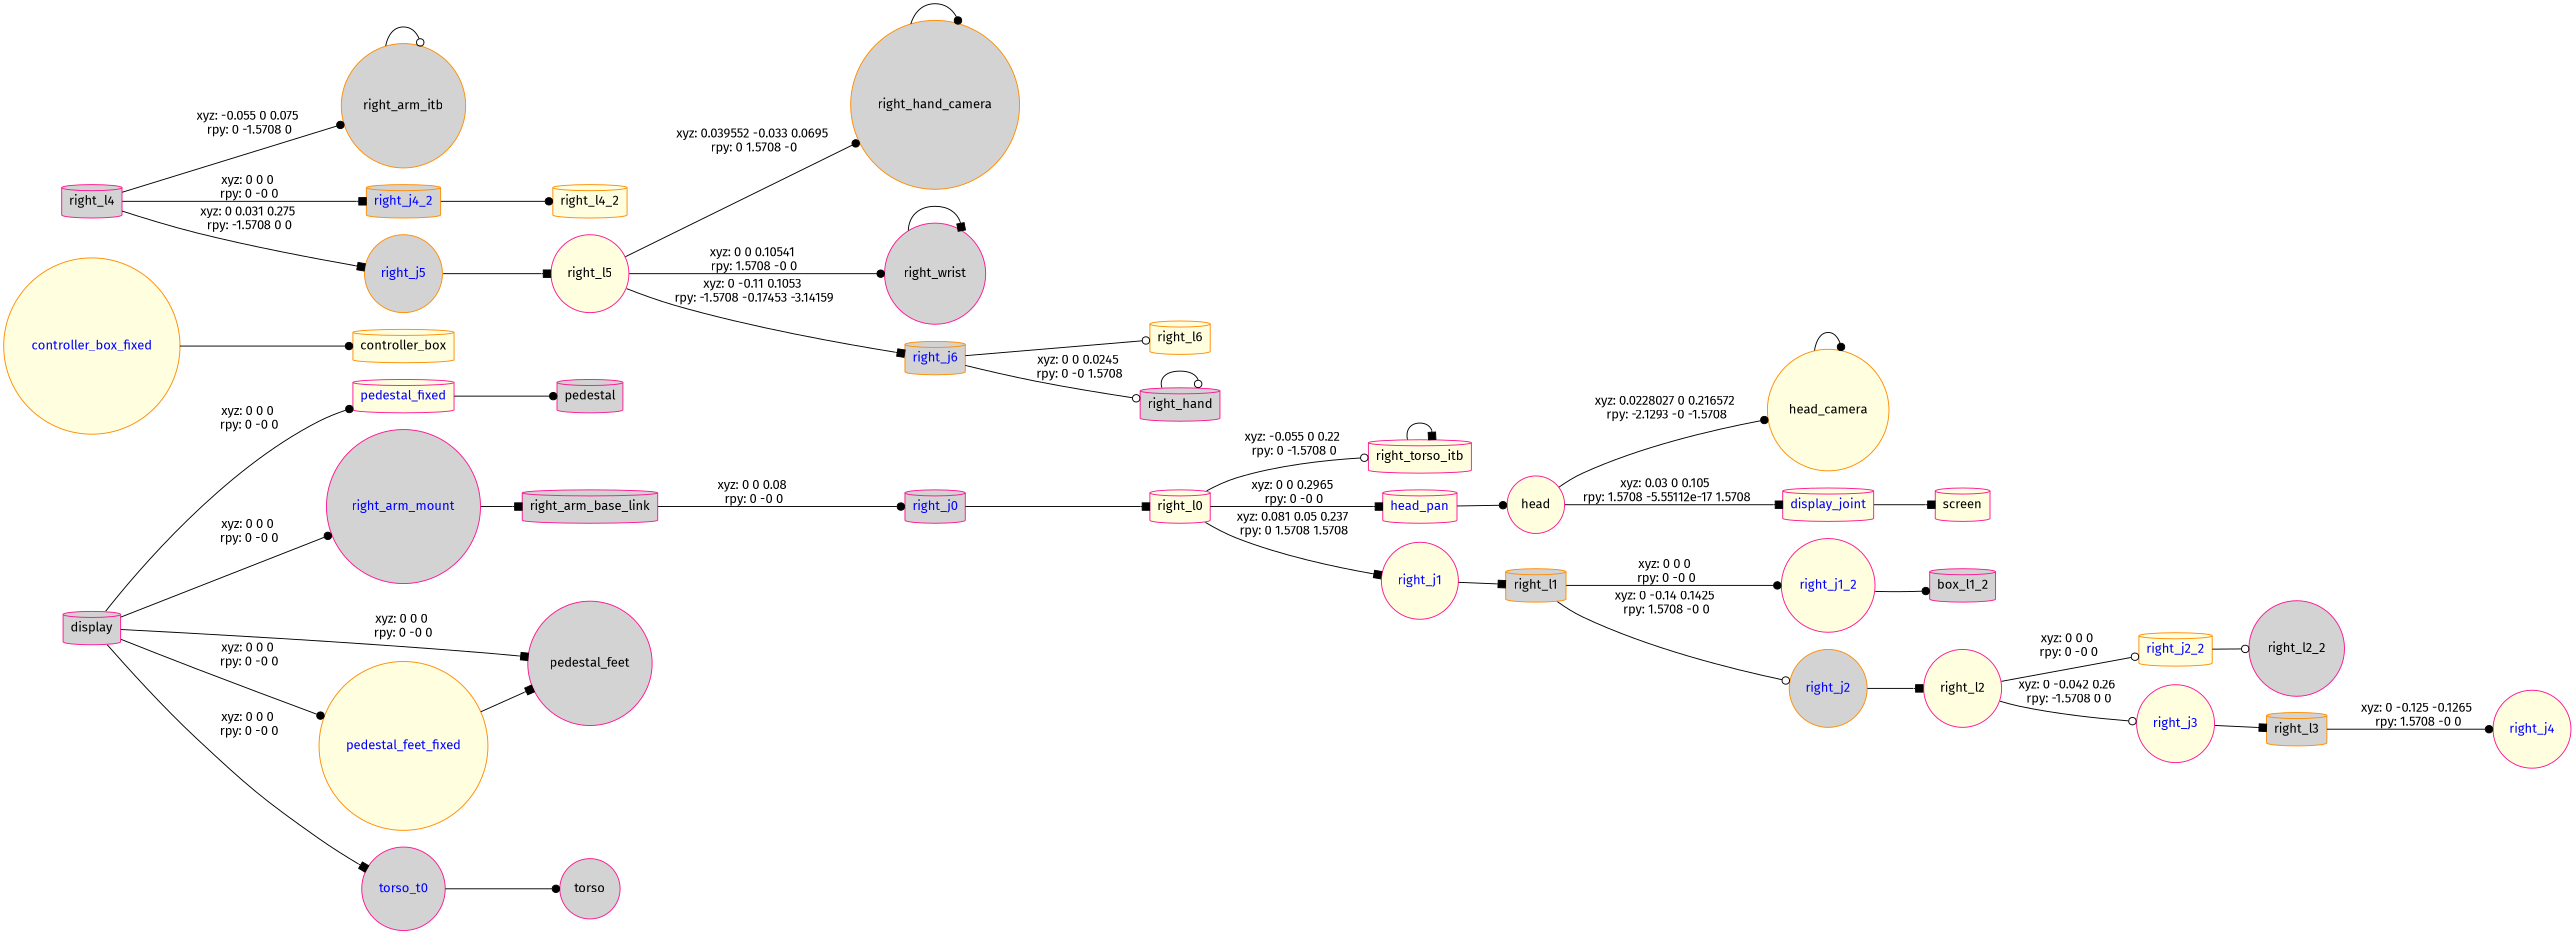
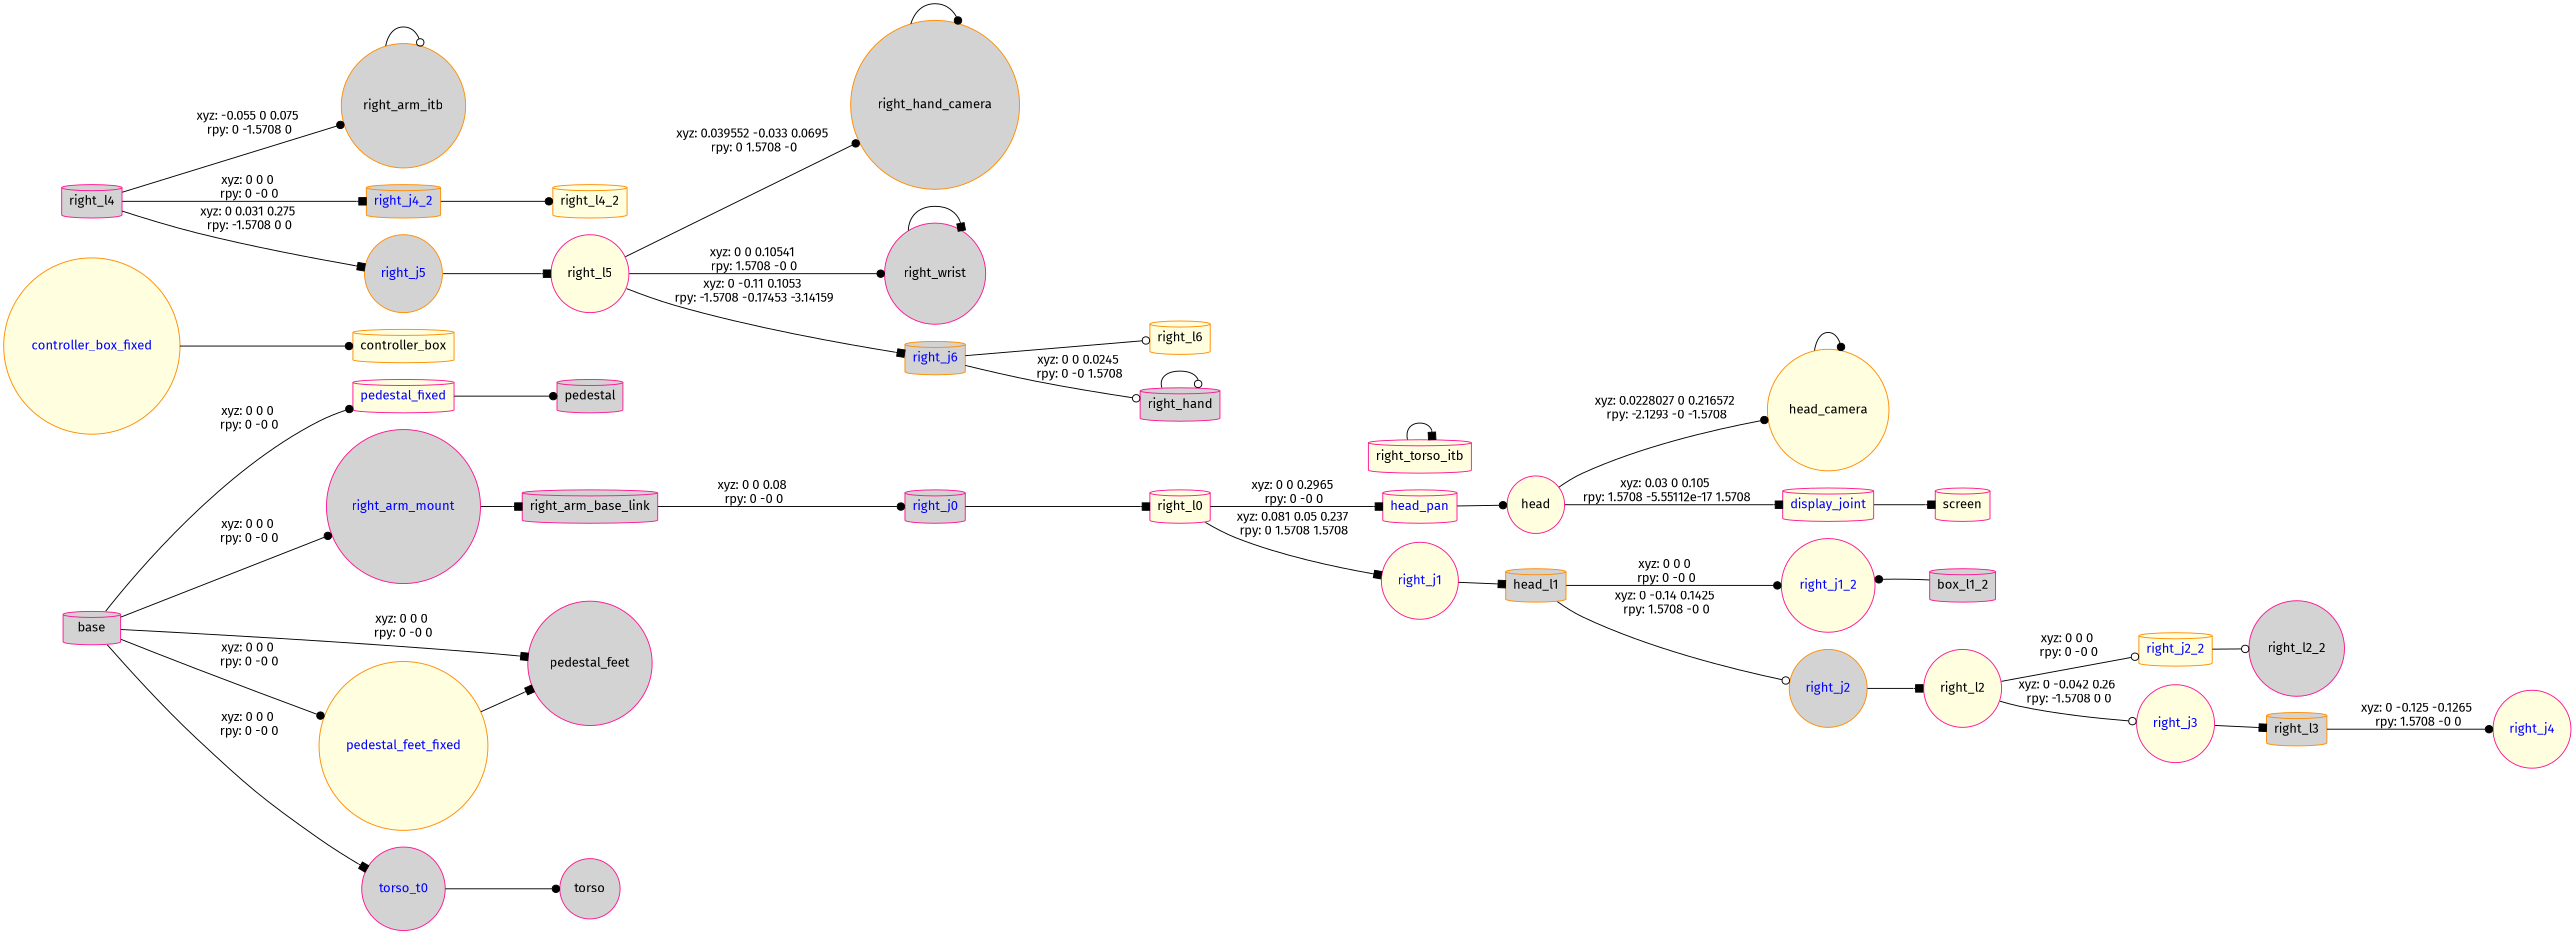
edge "right_l0" -> "right_torso_itb": removed, label "xyz: -0.055 0 0.22 rpy: 0 -1.5708 0"
node "right_l1": label "right_l1" -> "head_l1"
edge "right_j1_2" -> "box_l1_2": reversed
node "display": label "display" -> "base"
